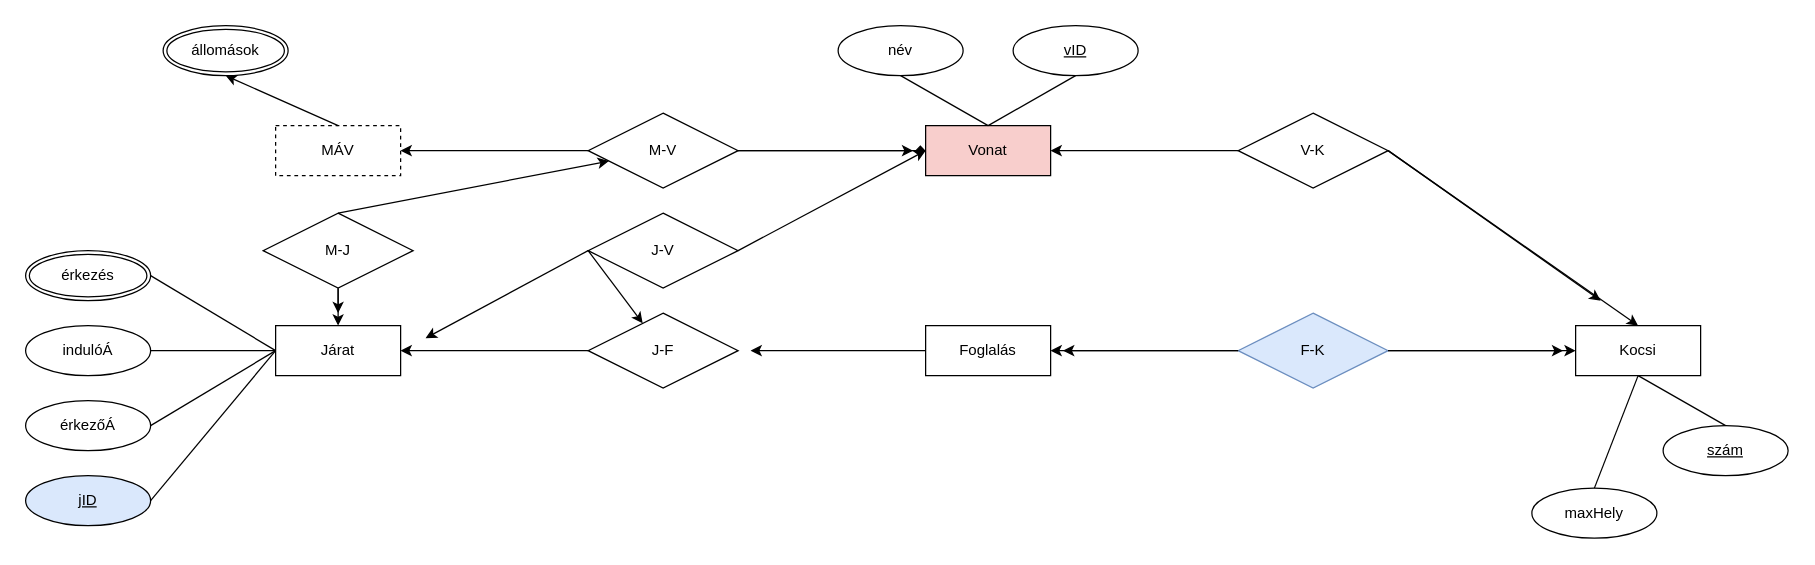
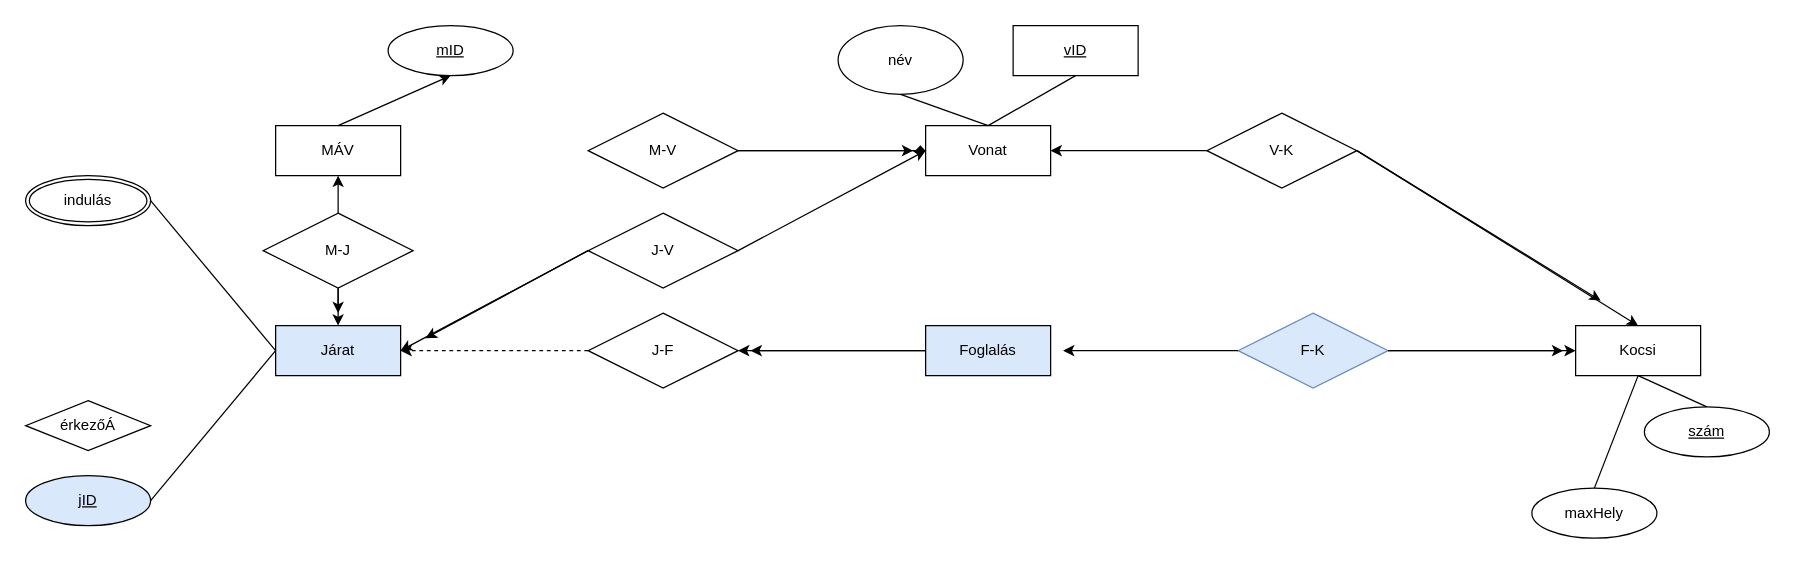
node "állomások": removed
node "mID": added
node "név": size 125x50 -> 125x69
node "vID": shape ellipse -> rectangle
edge "MÁV" -> "állomások": removed
edge "MÁV" -> "mID": added
node "MÁV": style dashed -> solid
edge "M-V" -> "MÁV": removed
node "Vonat": fillcolor #f8cecc -> #ffffff
node "V-K": moved (1313, 151) -> (1282, 151)
edge "M-J" -> "M-V": now "M-J" -> "MÁV"
node "indulás": added
edge "indulás" -- "Járat": added
node "érkezés": removed
edge "J-V" -> "J-F": now "J-V" -> "Járat"
edge "érkezés" -- "Járat": removed
node "indulóÁ": removed
edge "indulóÁ" -- "Járat": removed
node "Járat": fillcolor #ffffff -> #dae8fc
edge "J-F" -> "Járat": style solid -> dashed
edge "Foglalás" -> "J-F": added
node "Foglalás": fillcolor #ffffff -> #dae8fc
edge "F-K" -> "Foglalás": removed
edge "Járat" -- "érkezőÁ": removed
node "érkezőÁ": shape ellipse -> diamond
node "szám": moved (1726, 451) -> (1707, 432)
